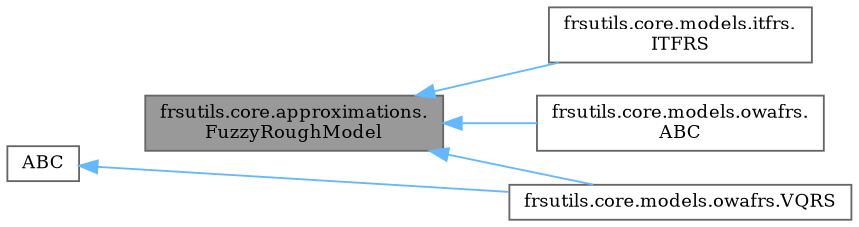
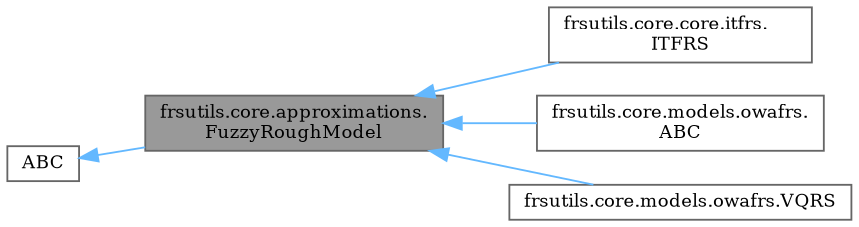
node "frsutils.core.models.itfrs. ITFRS": label "frsutils.core.models.itfrs. ITFRS" -> "frsutils.core.core.itfrs. ITFRS"
edge "frsutils.core.models.owafrs.VQRS" -> "ABC": now "frsutils.core.approximations. FuzzyRoughModel" -> "ABC"
